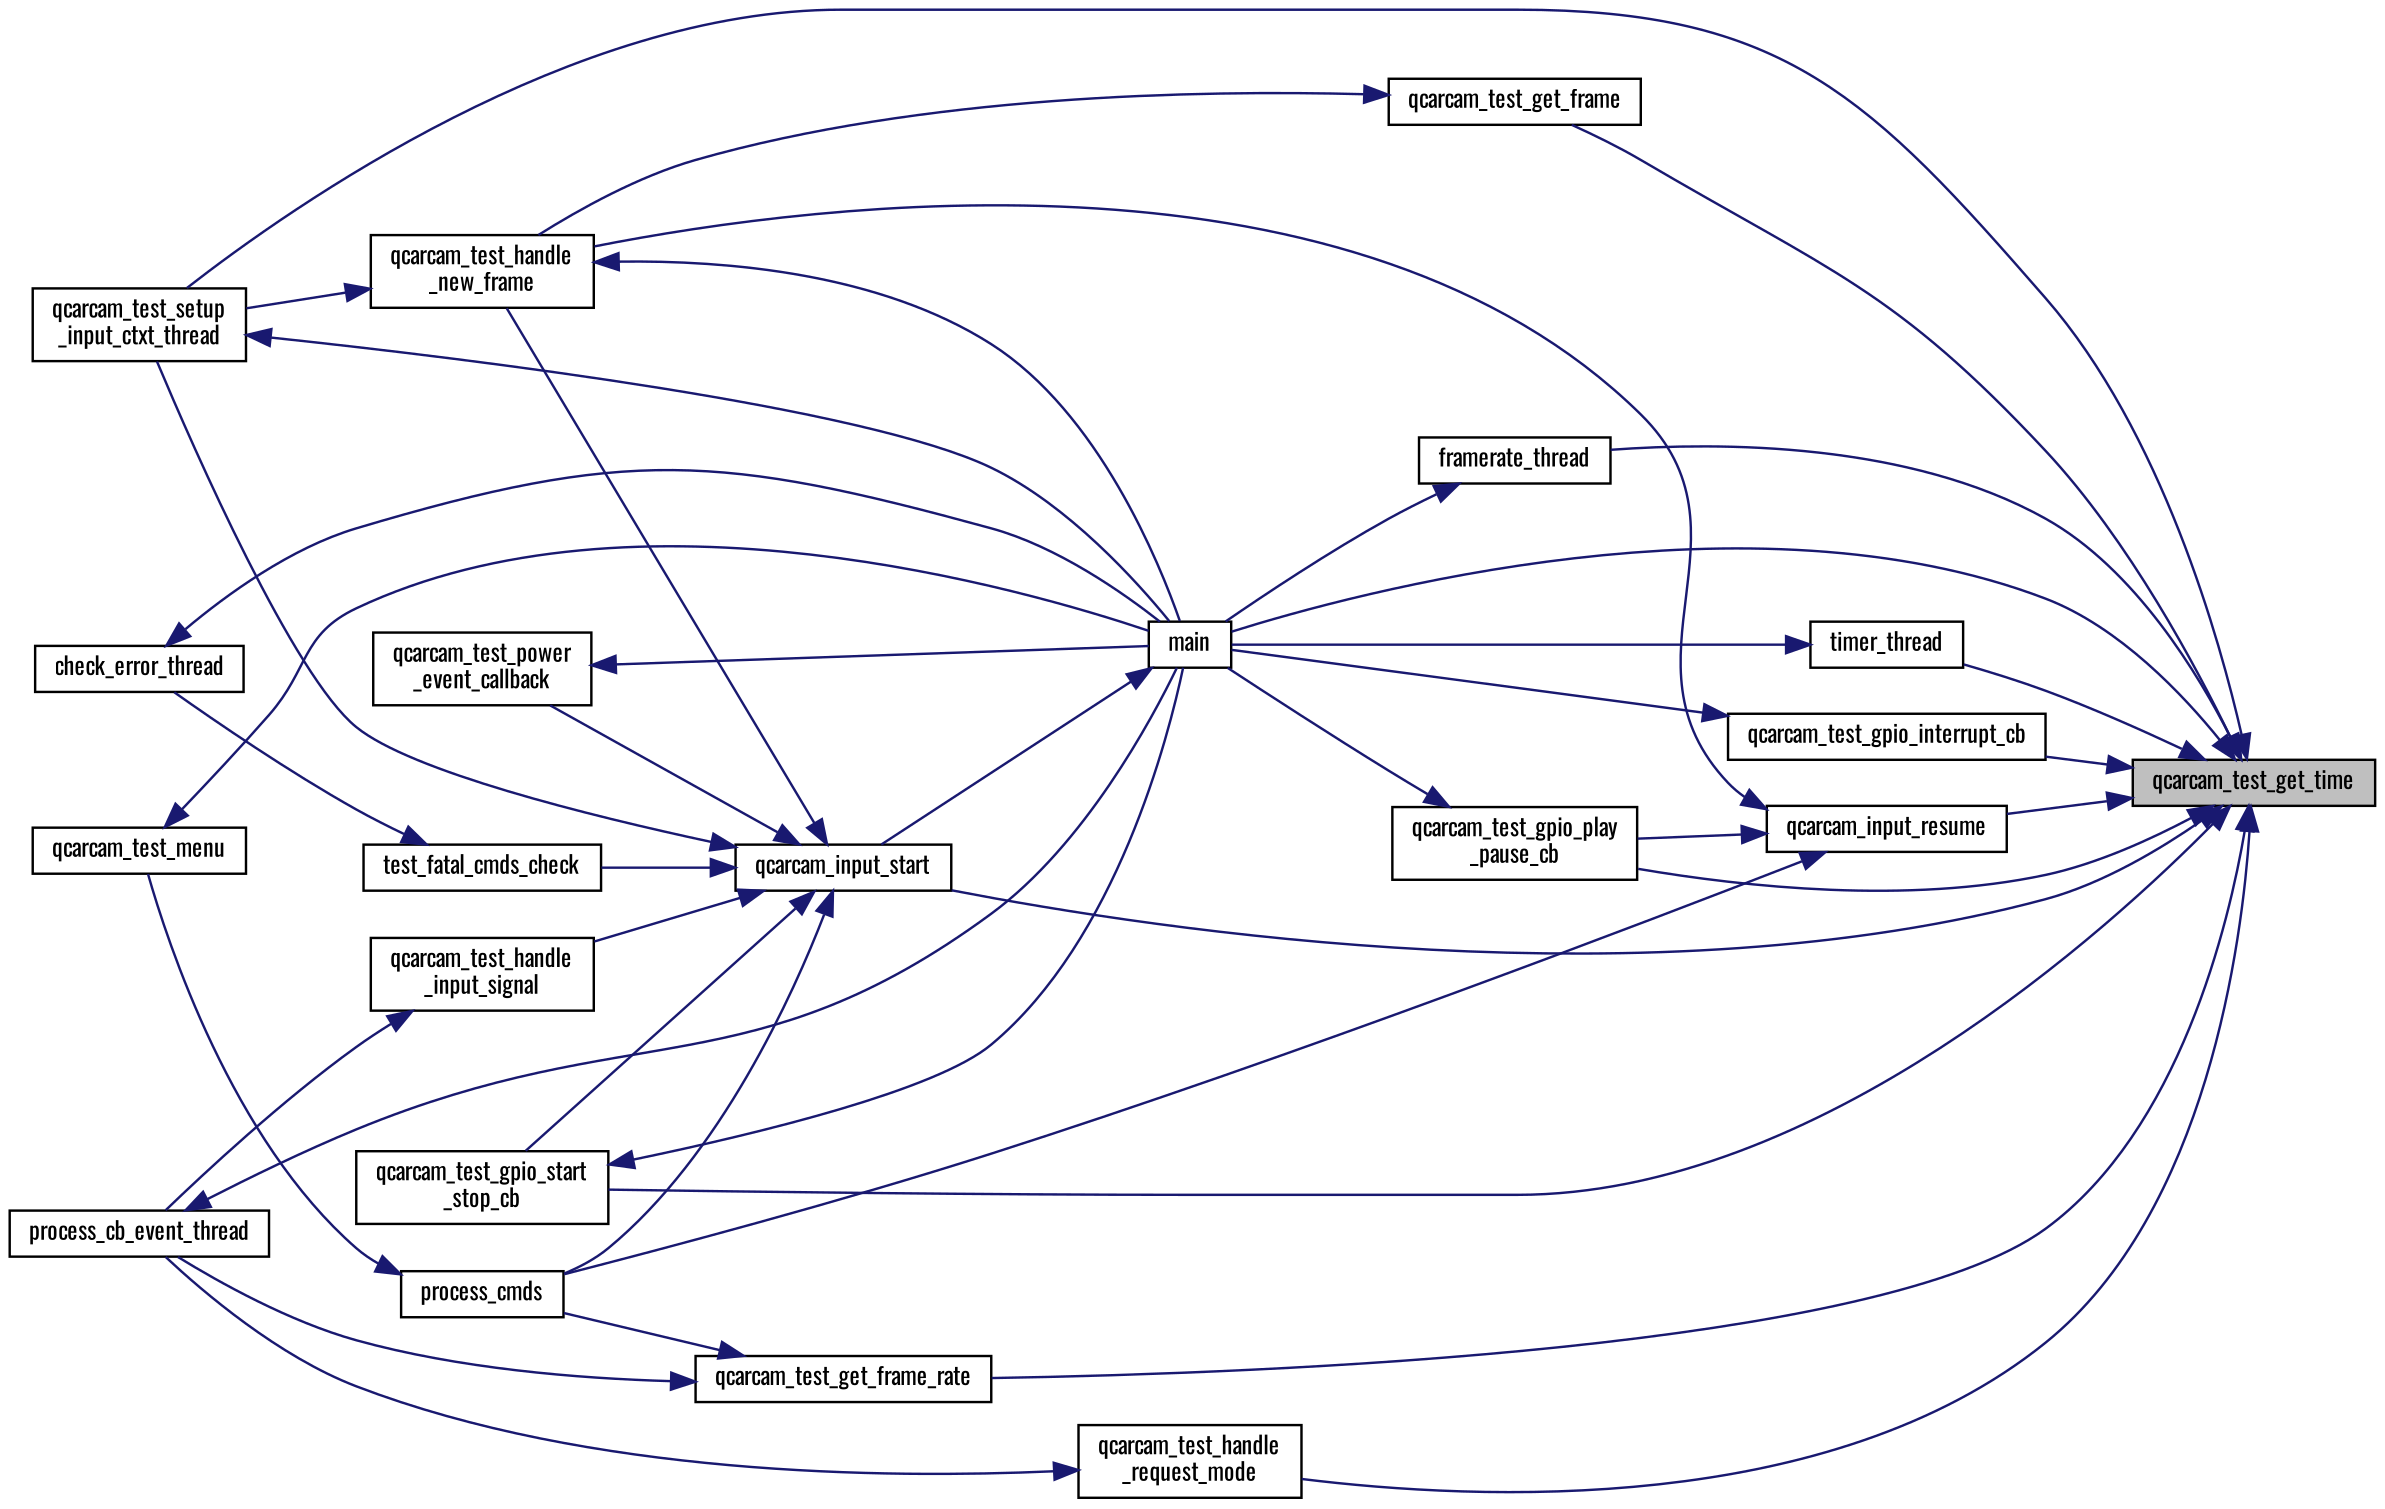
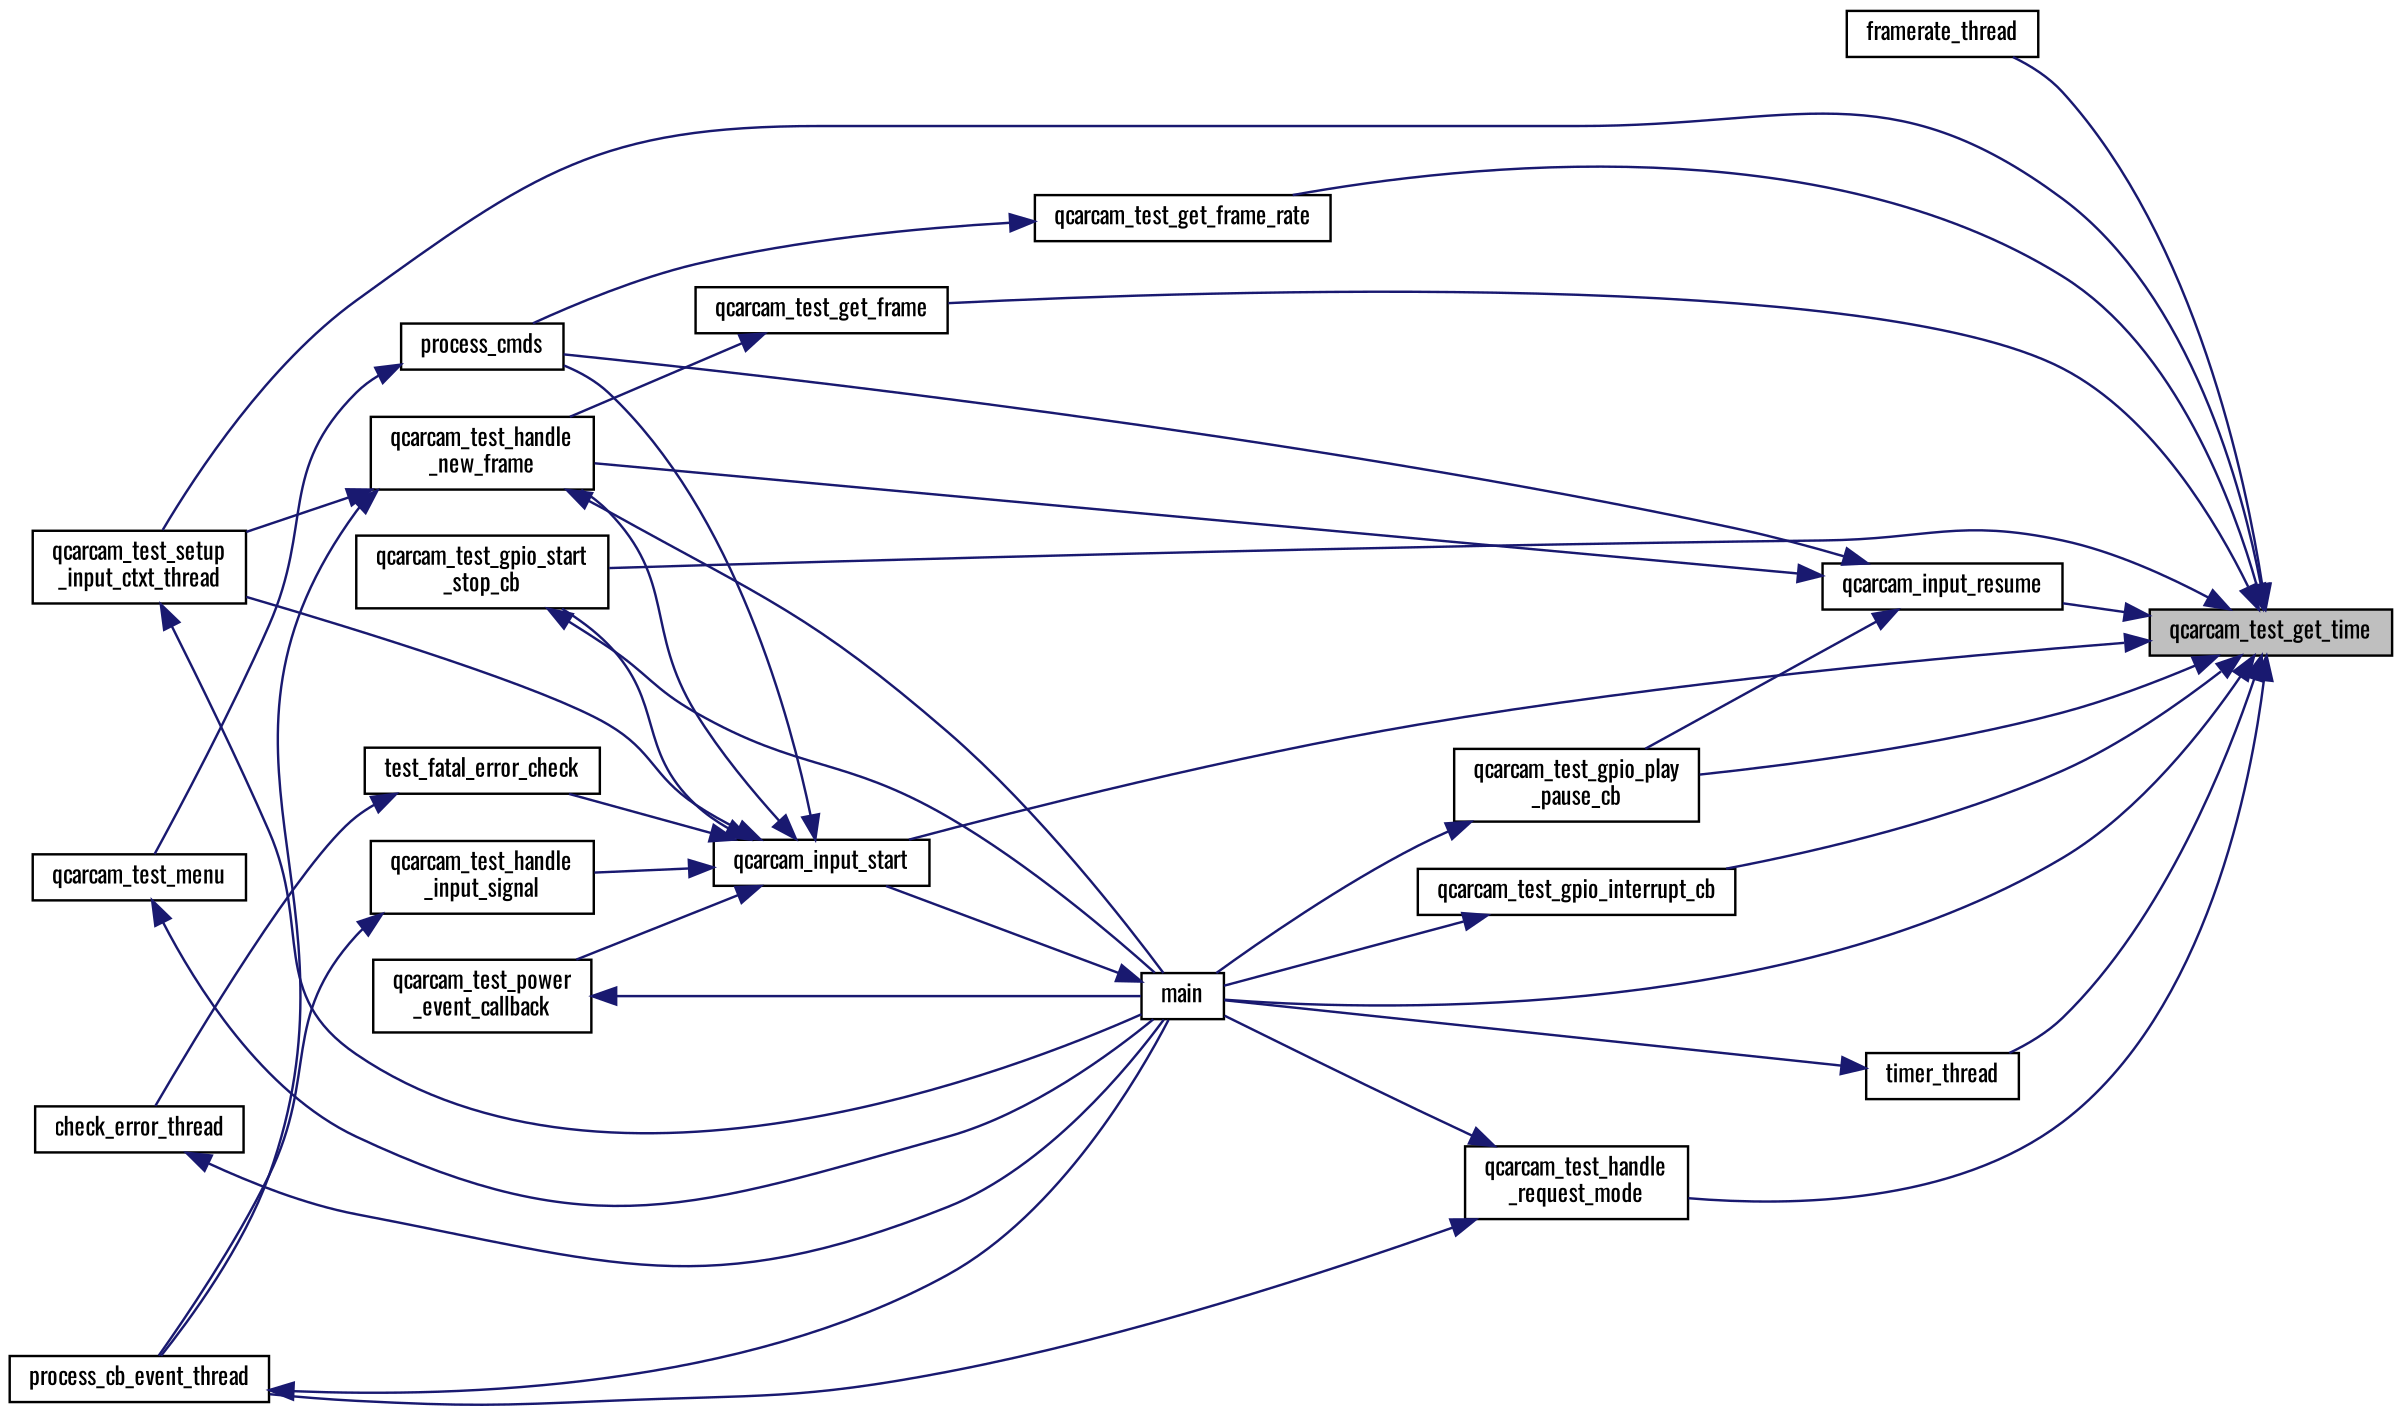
edge "main" -> "framerate_thread": now "main" -> "qcarcam_test_handle _request_mode"
node "test_fatal_cmds_check": label "test_fatal_cmds_check" -> "test_fatal_error_check"
edge "process_cb_event_thread" -> "qcarcam_test_get_frame_rate": now "process_cb_event_thread" -> "qcarcam_test_handle _new_frame"
